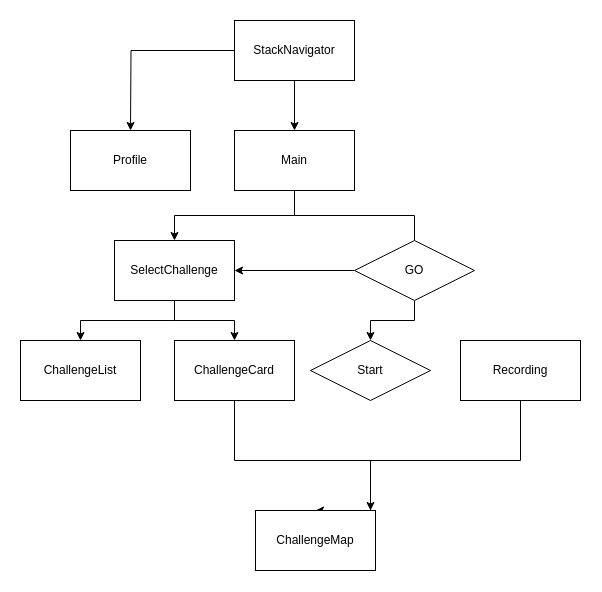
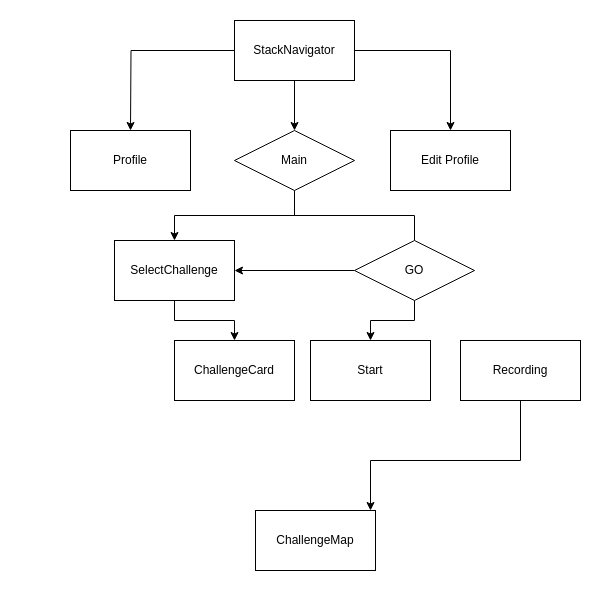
edge "StackNavigator" -> "Edit Profile": added
node "Main": shape rectangle -> diamond
node "Edit Profile": added
edge "SelectChallenge" -> "ChallengeList": removed
node "ChallengeList": removed
node "Start": shape diamond -> rectangle
edge "ChallengeCard" -> "ChallengeMap": removed
